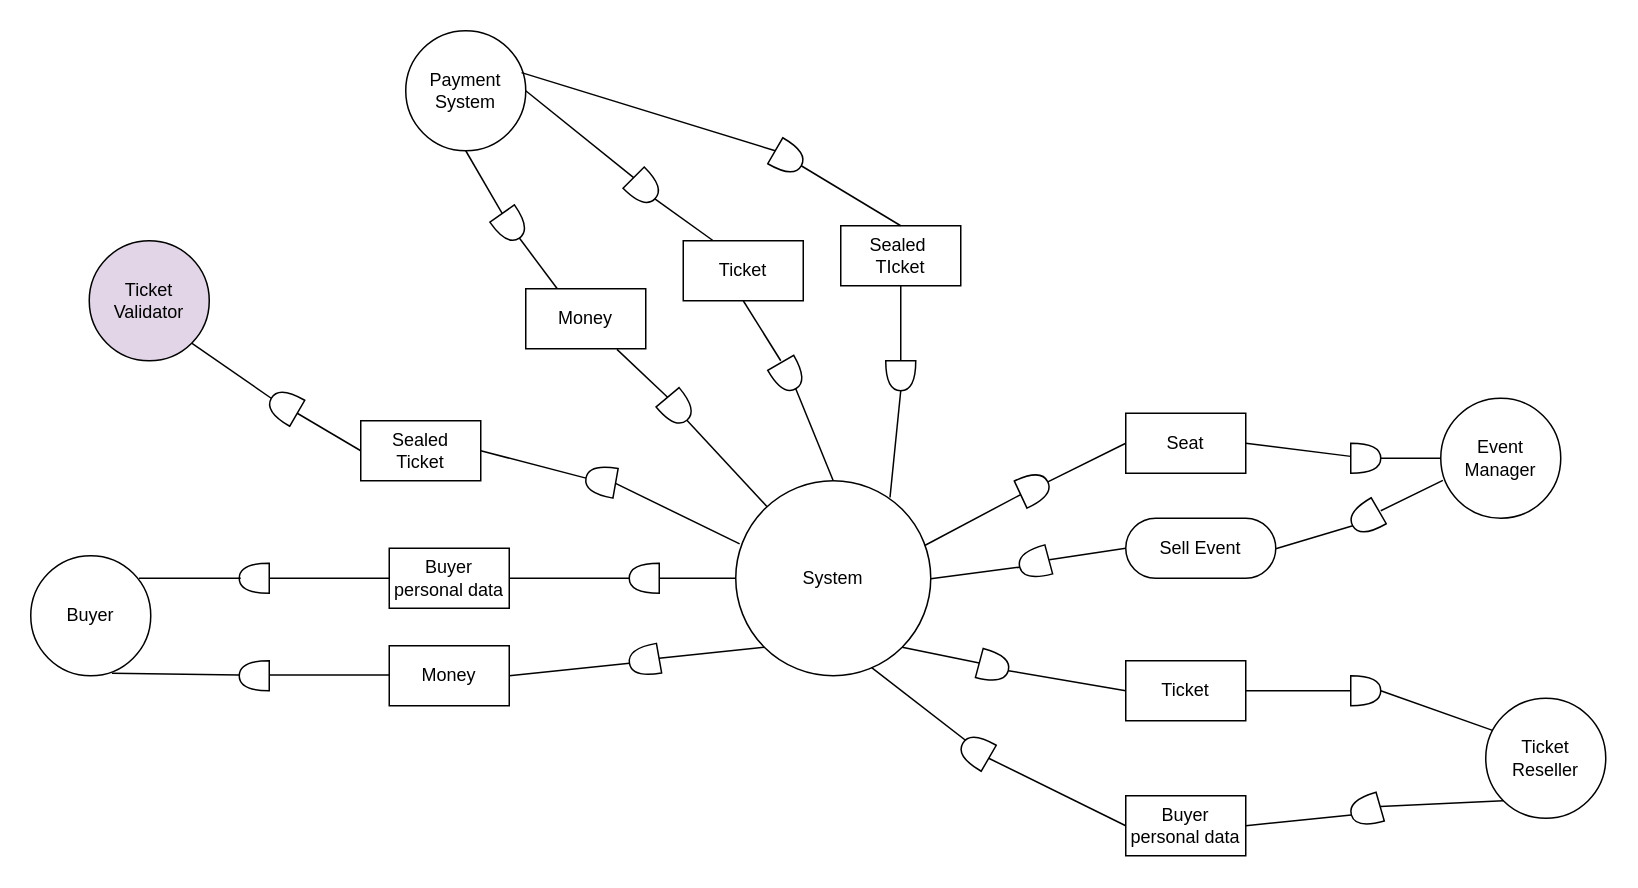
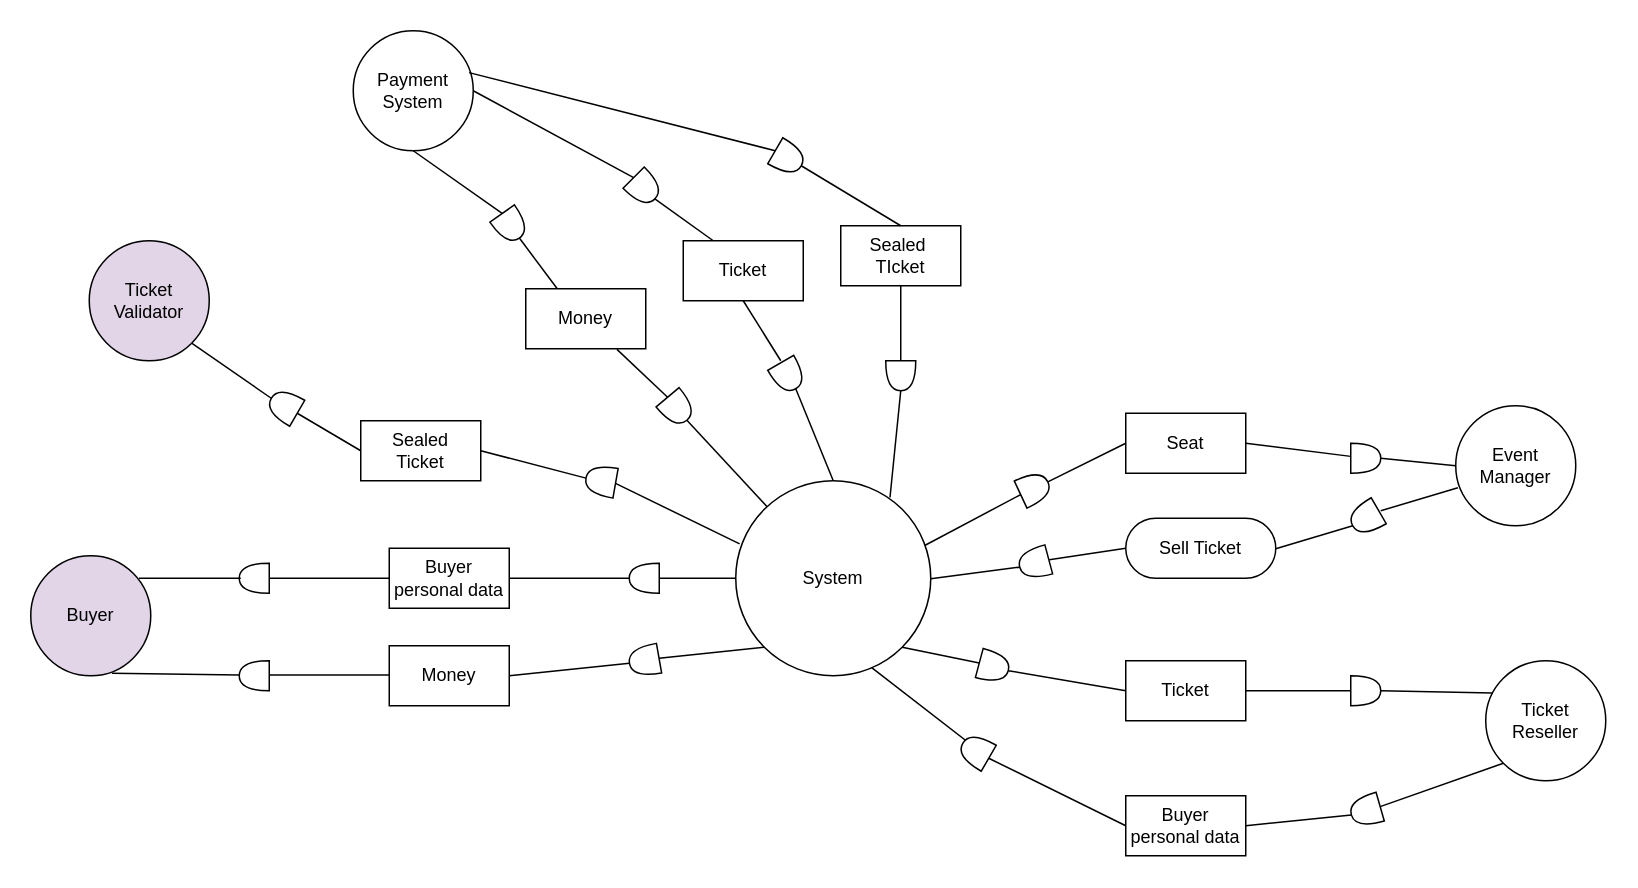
node "Payment System": moved (466, 91) -> (413, 91)
node "Event Manager": moved (1501, 458) -> (1516, 466)
node "Sell Event": label "Sell Event" -> "Sell Ticket"
node "Buyer": fillcolor #ffffff -> #e1d5e7
node "Ticket Reseller": moved (1546, 758) -> (1546, 721)
